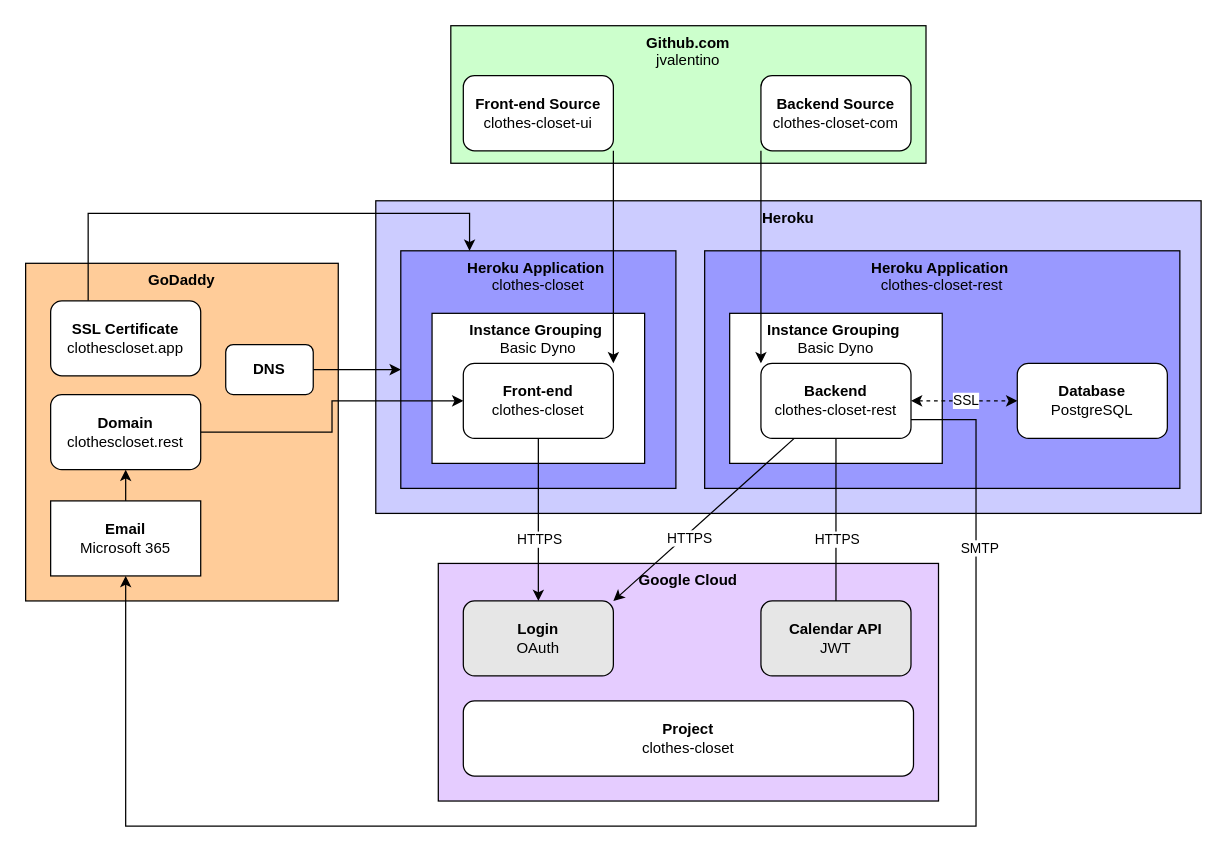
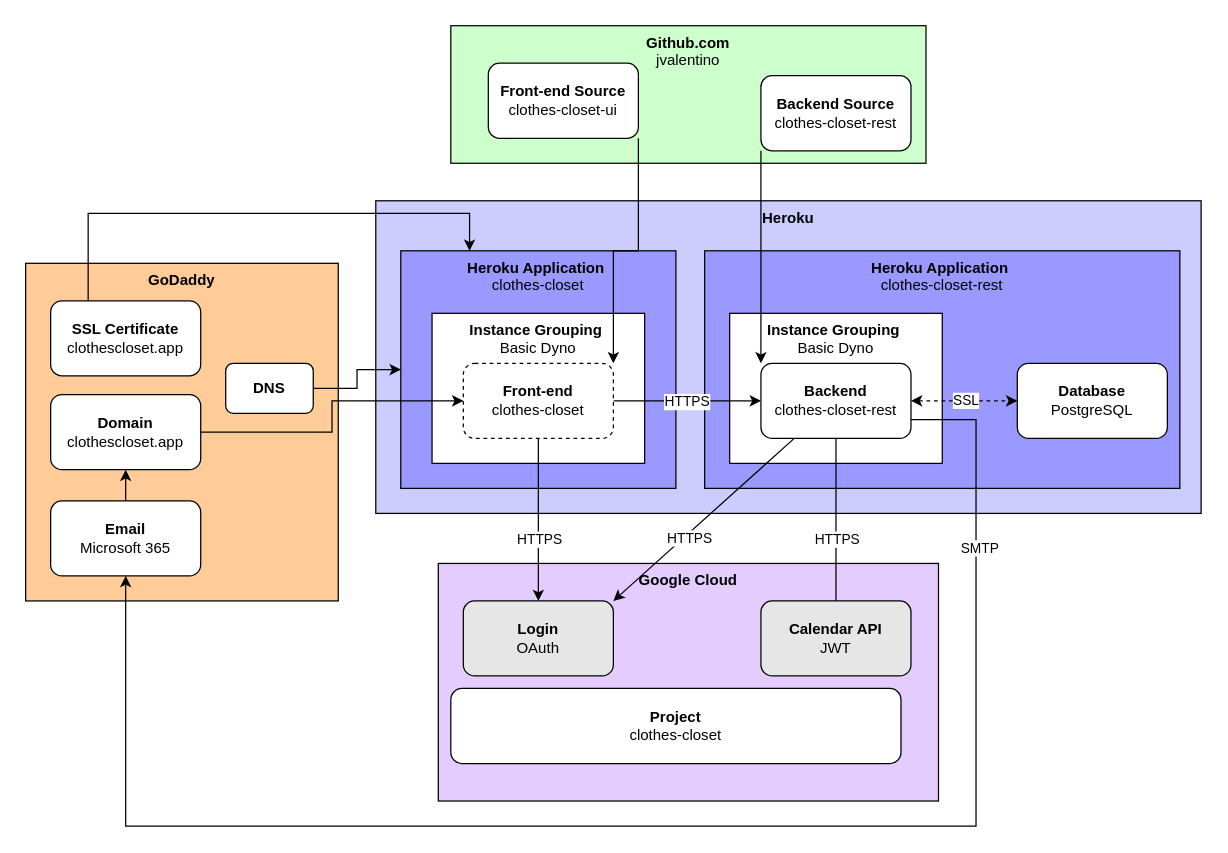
node "Front-end Source clothes-closet-ui": moved (538, 113) -> (563, 101)
node "Backend Source clothes-closet-com": label "Backend Source clothes-closet-com" -> "Backend Source clothes-closet-rest"
node "DNS": moved (269, 369) -> (269, 388)
node "Front-end clothes-closet": style solid -> dashed
edge "Front-end clothes-closet" -> "Backend clothes-closet-rest": added, label "HTTPS"
node "Domain clothescloset.rest": label "Domain clothescloset.rest" -> "Domain clothescloset.app"
node "Email Microsoft 365": shape rectangle -> rounded rectangle
node "Project clothes-closet": moved (688, 738) -> (676, 726)
